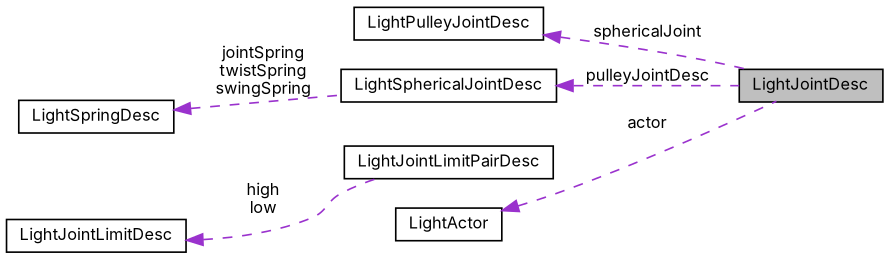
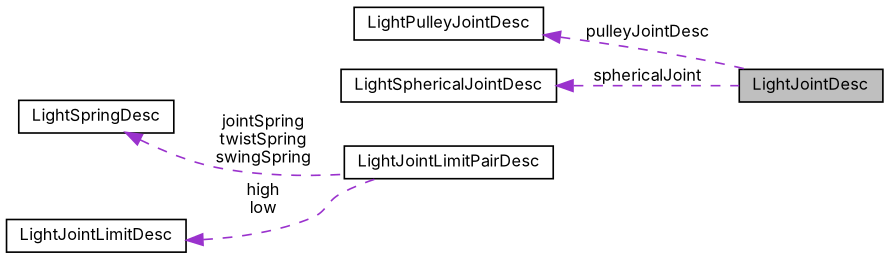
edge "LightJointDesc" -> "LightPulleyJointDesc": label "sphericalJoint" -> "pulleyJointDesc"
edge "LightJointDesc" -> "LightSphericalJointDesc": label "pulleyJointDesc" -> "sphericalJoint"
edge "LightSphericalJointDesc" -> "LightSpringDesc": now "LightJointLimitPairDesc" -> "LightSpringDesc"
node "LightActor": removed
